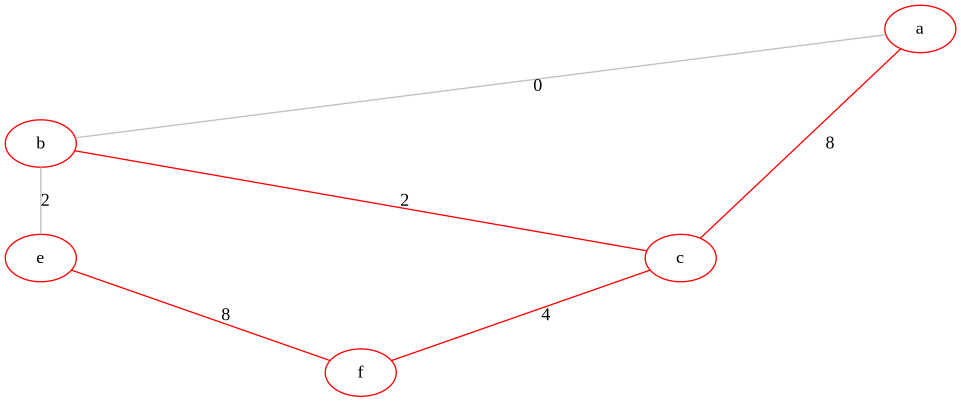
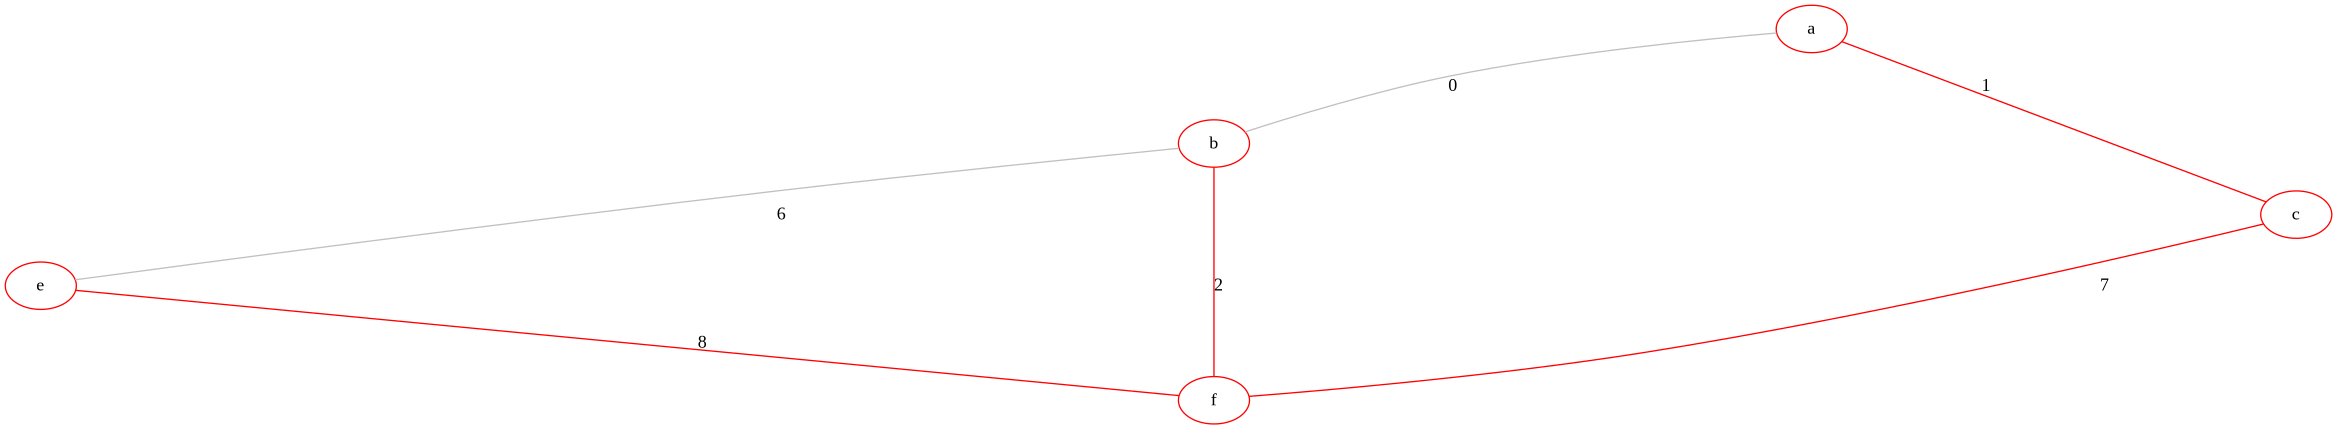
edge "a" -- "c": label "8" -> "1"
edge "b" -- "e": label "2" -> "6"
edge "b" -- "c": now "b" -- "f"
edge "c" -- "f": label "4" -> "7"
